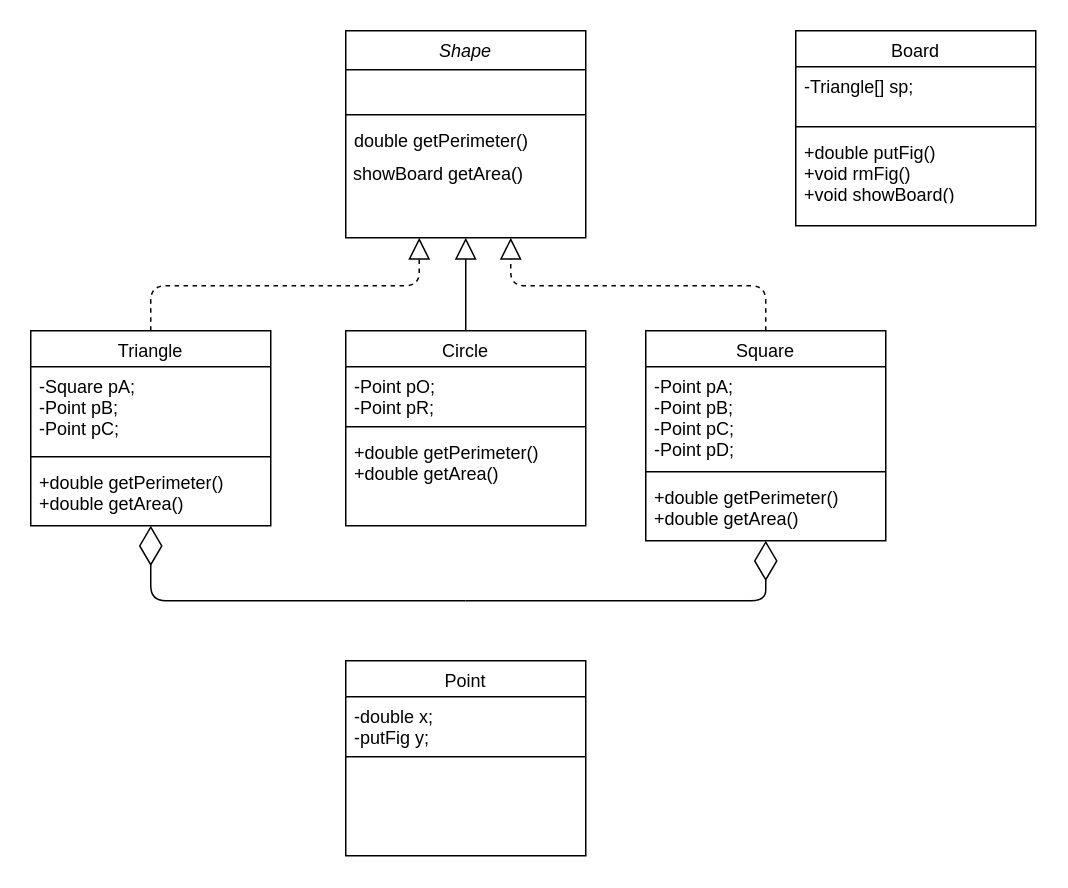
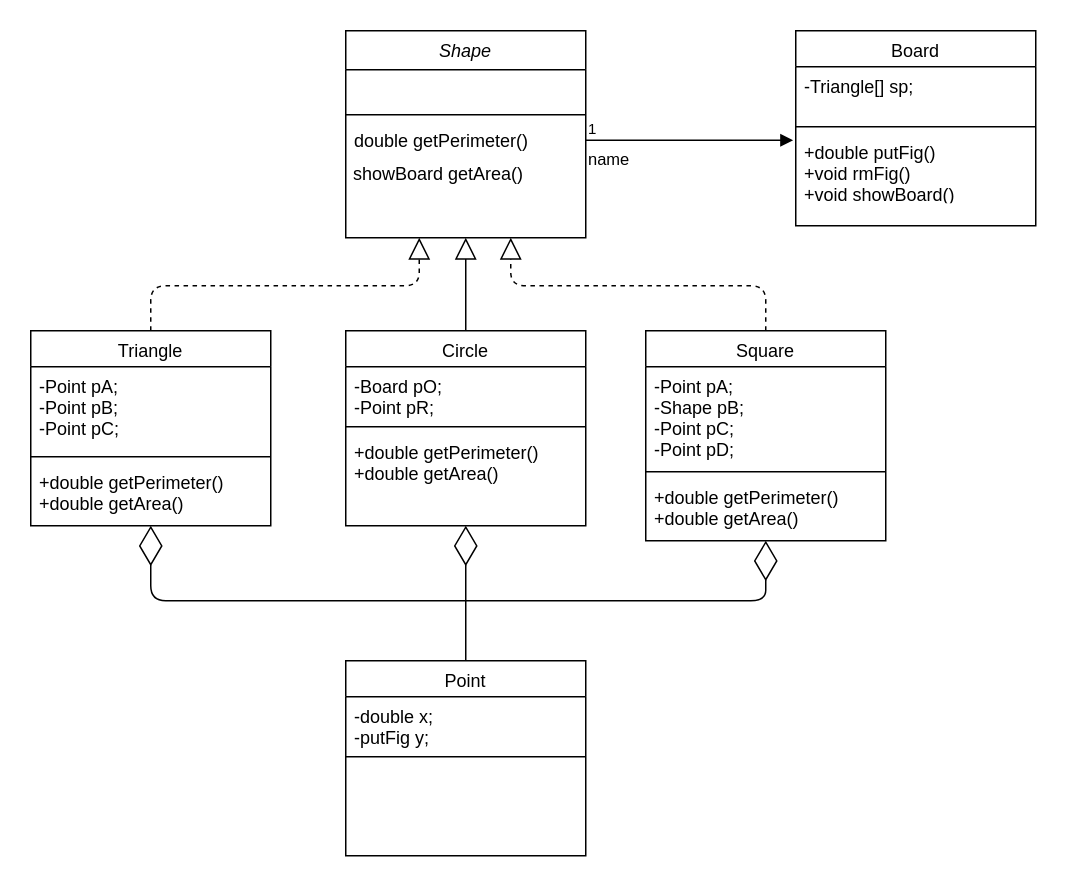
edge "double getPerimeter()" -> "+double putFig() +void rmFig() +void showBoard()": added, labels "1", "name"
node "-Square pA; -Point pB; -Point pC;": label "-Square pA; -Point pB; -Point pC;" -> "-Point pA; -Point pB; -Point pC;"
node "-Point pO; -Point pR;": label "-Point pO; -Point pR;" -> "-Board pO; -Point pR;"
node "-Point pA; -Point pB; -Point pC; -Point pD;": label "-Point pA; -Point pB; -Point pC; -Point pD;" -> "-Point pA; -Shape pB; -Point pC; -Point pD;"
edge "Point" -> "Circle": added
